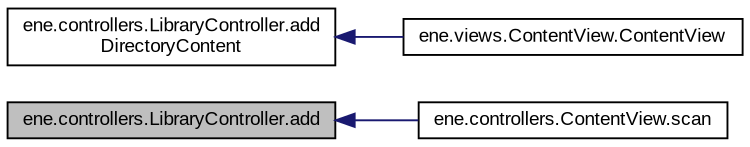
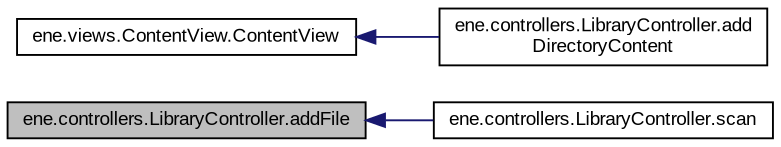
edge "ene.views.ContentView.ContentView" -> "ene.controllers.LibraryController.add DirectoryContent": reversed
node "ene.controllers.LibraryController.add": label "ene.controllers.LibraryController.add" -> "ene.controllers.LibraryController.addFile"
node "ene.controllers.ContentView.scan": label "ene.controllers.ContentView.scan" -> "ene.controllers.LibraryController.scan"
